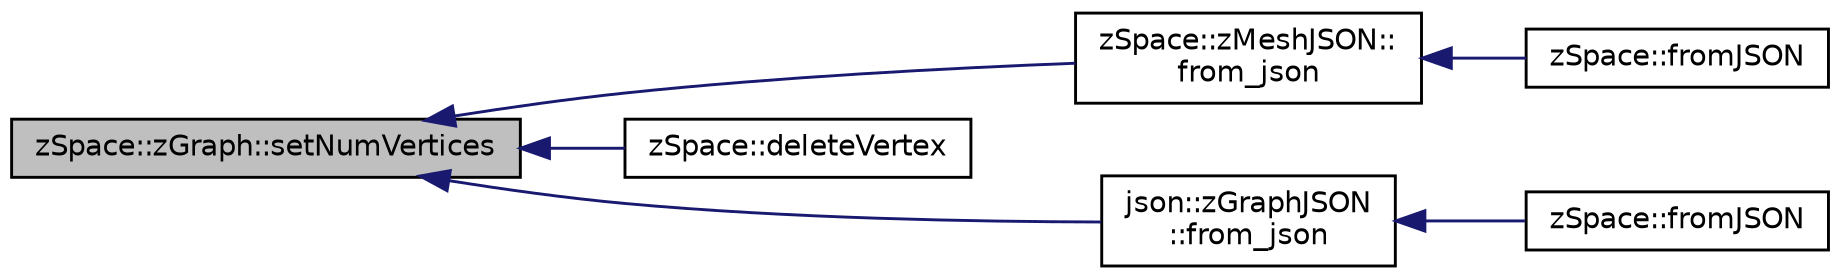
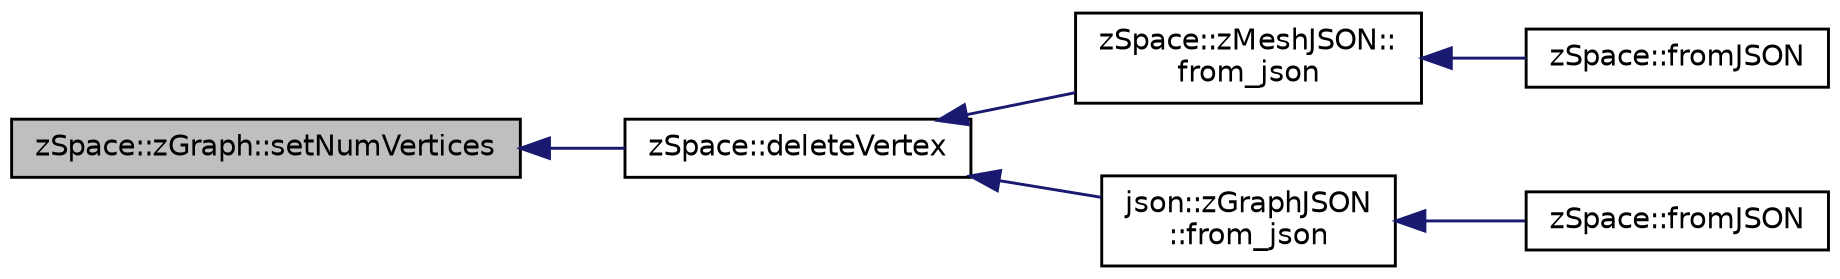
edge "zSpace::zMeshJSON:: from_json" -> "zSpace::zGraph::setNumVertices": now "zSpace::zMeshJSON:: from_json" -> "zSpace::deleteVertex"
edge "json::zGraphJSON ::from_json" -> "zSpace::zGraph::setNumVertices": now "json::zGraphJSON ::from_json" -> "zSpace::deleteVertex"
